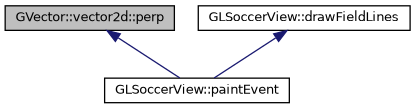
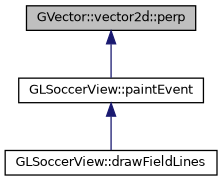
edge "GLSoccerView::paintEvent" -> "GLSoccerView::drawFieldLines": reversed
